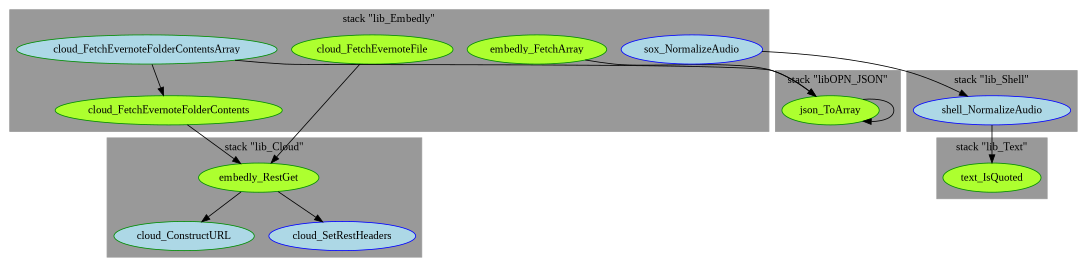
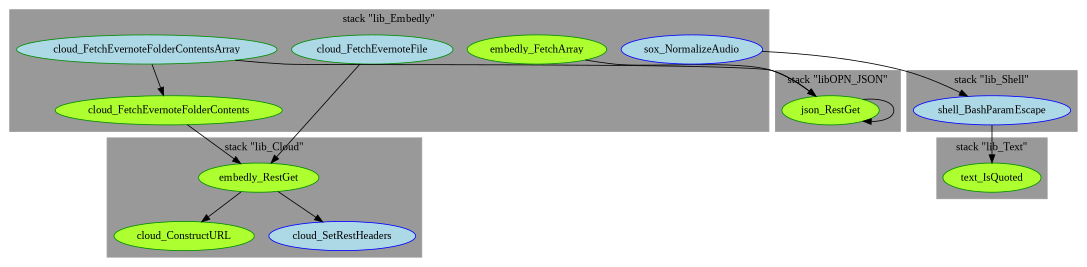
node "cloud_FetchEvernoteFile": fillcolor GreenYellow -> LightBlue
node "json_ToArray": label "json_ToArray" -> "json_RestGet"
node "shell_NormalizeAudio": label "shell_NormalizeAudio" -> "shell_BashParamEscape"
node "cloud_ConstructURL": fillcolor LightBlue -> GreenYellow
